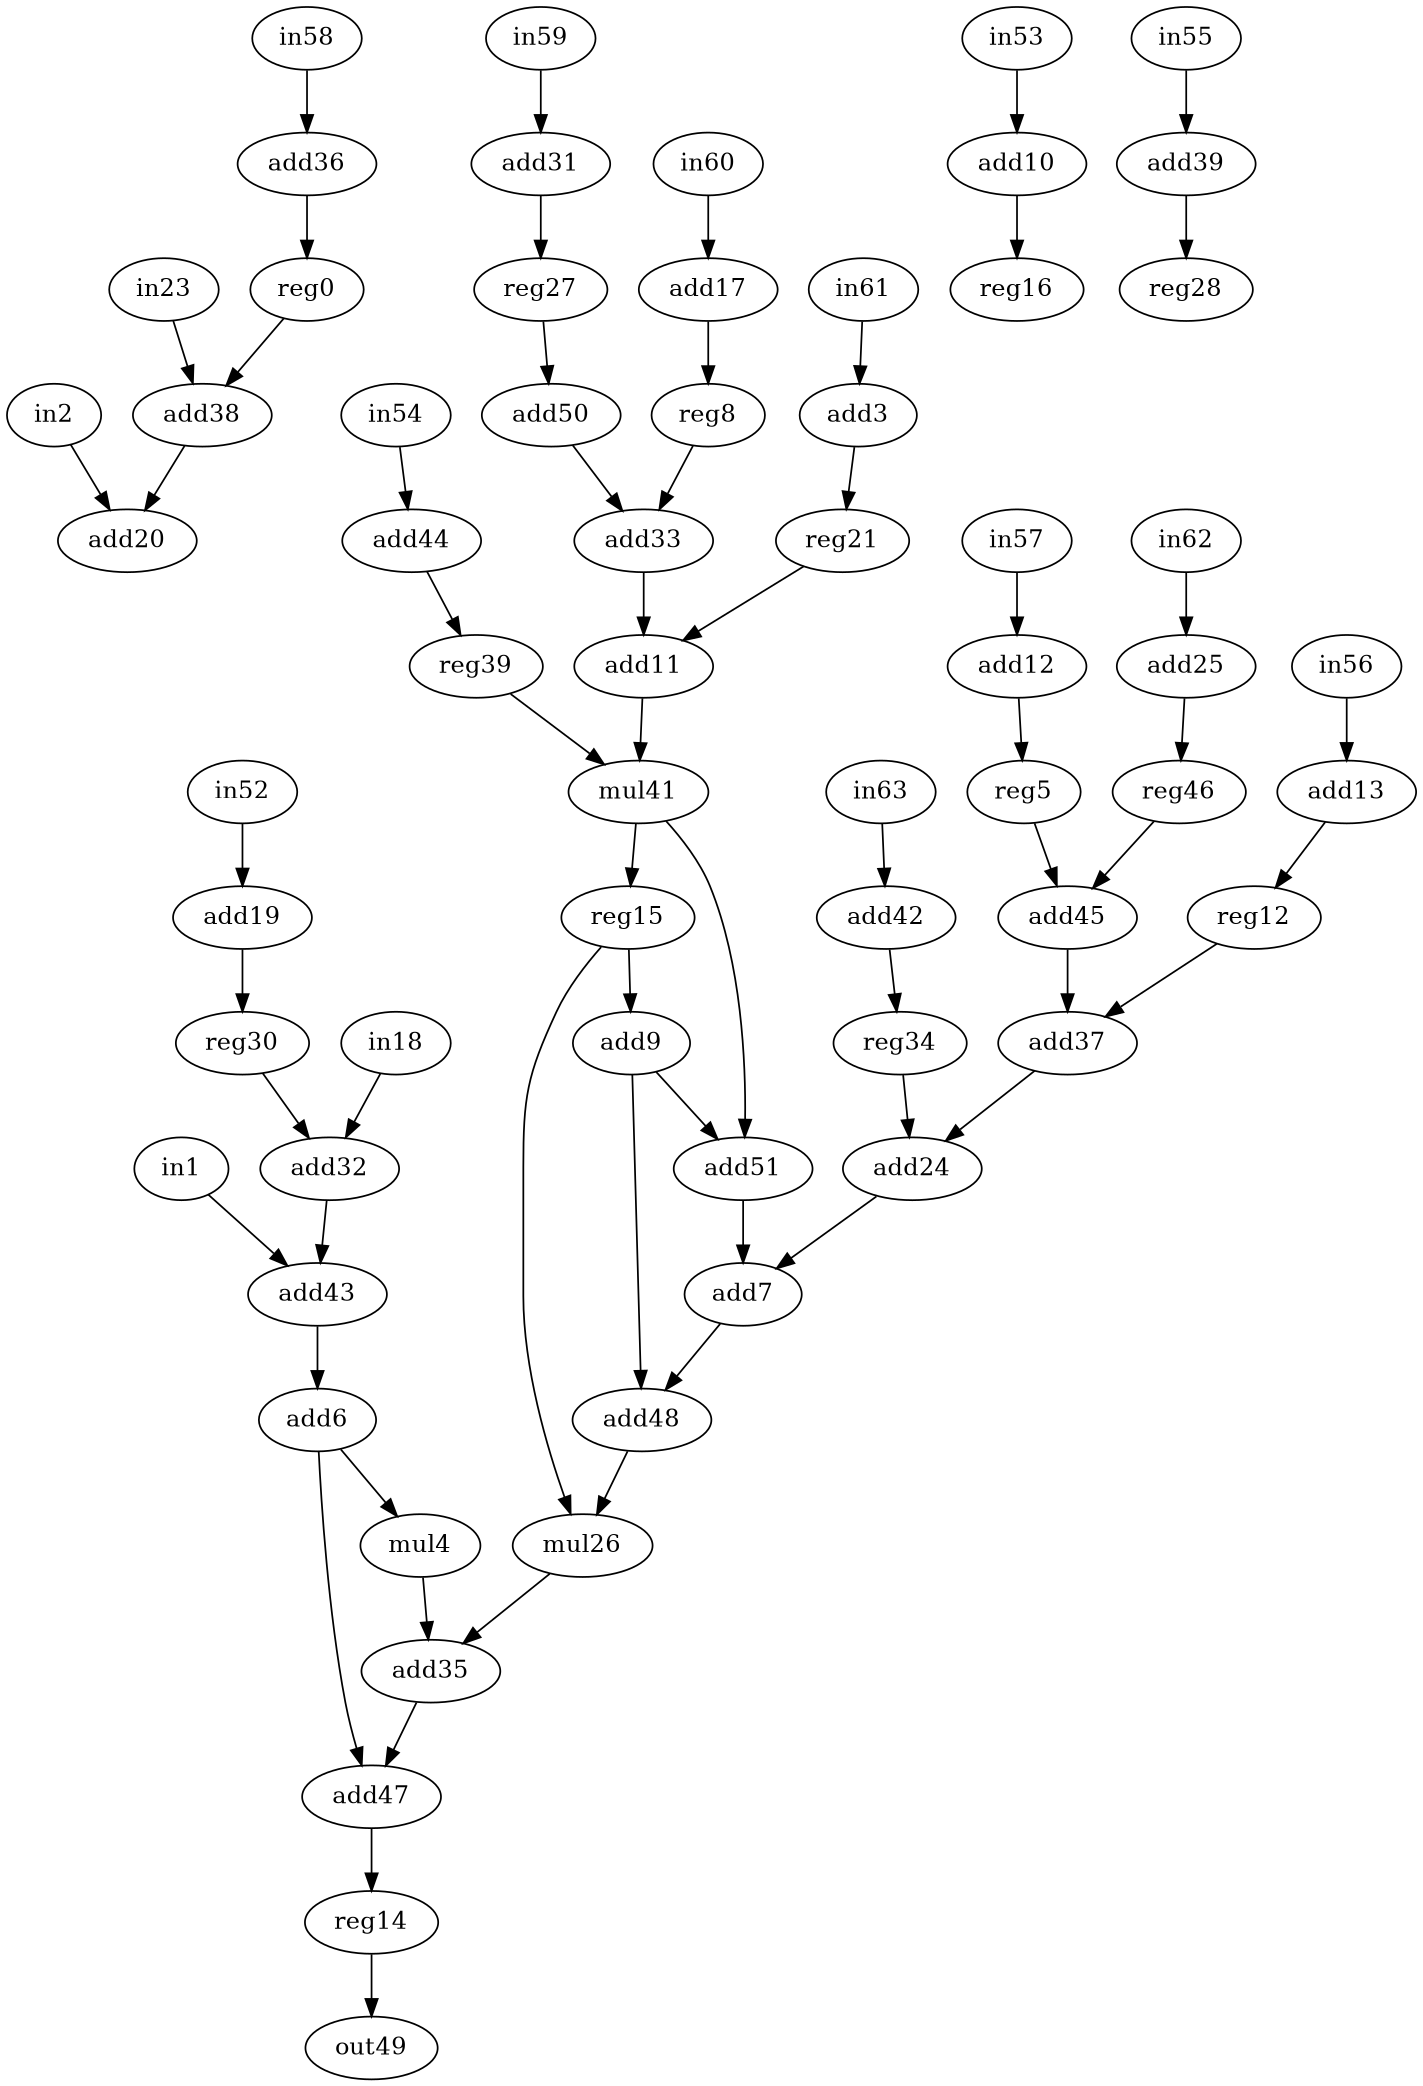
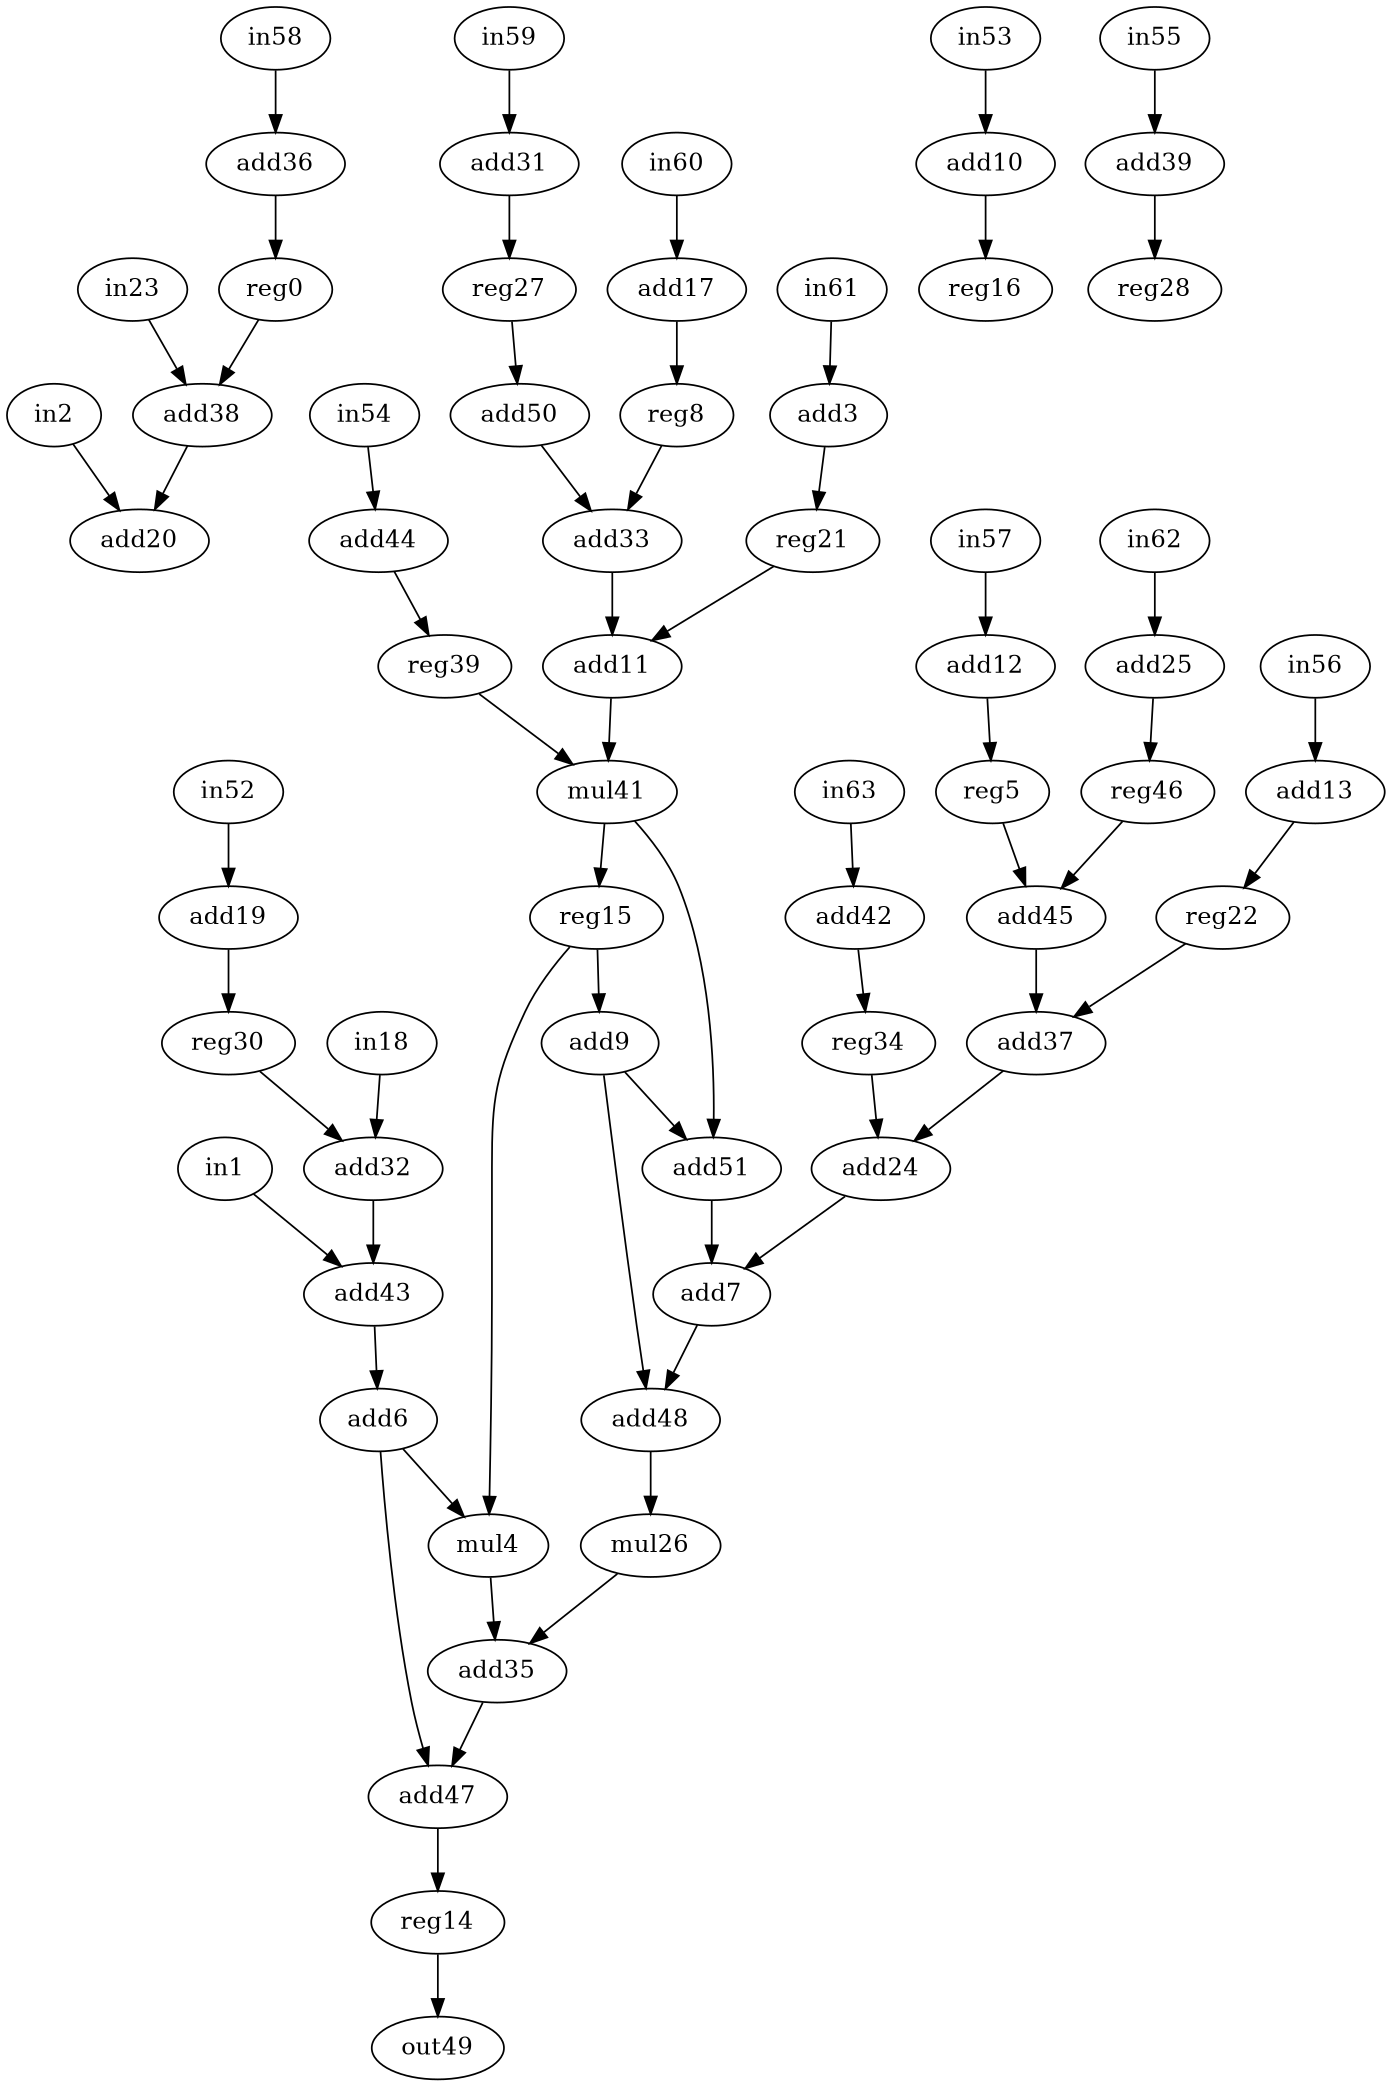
node "reg12": label "reg12" -> "reg22"
edge "reg15" -> "mul26": now "reg15" -> "mul4"
